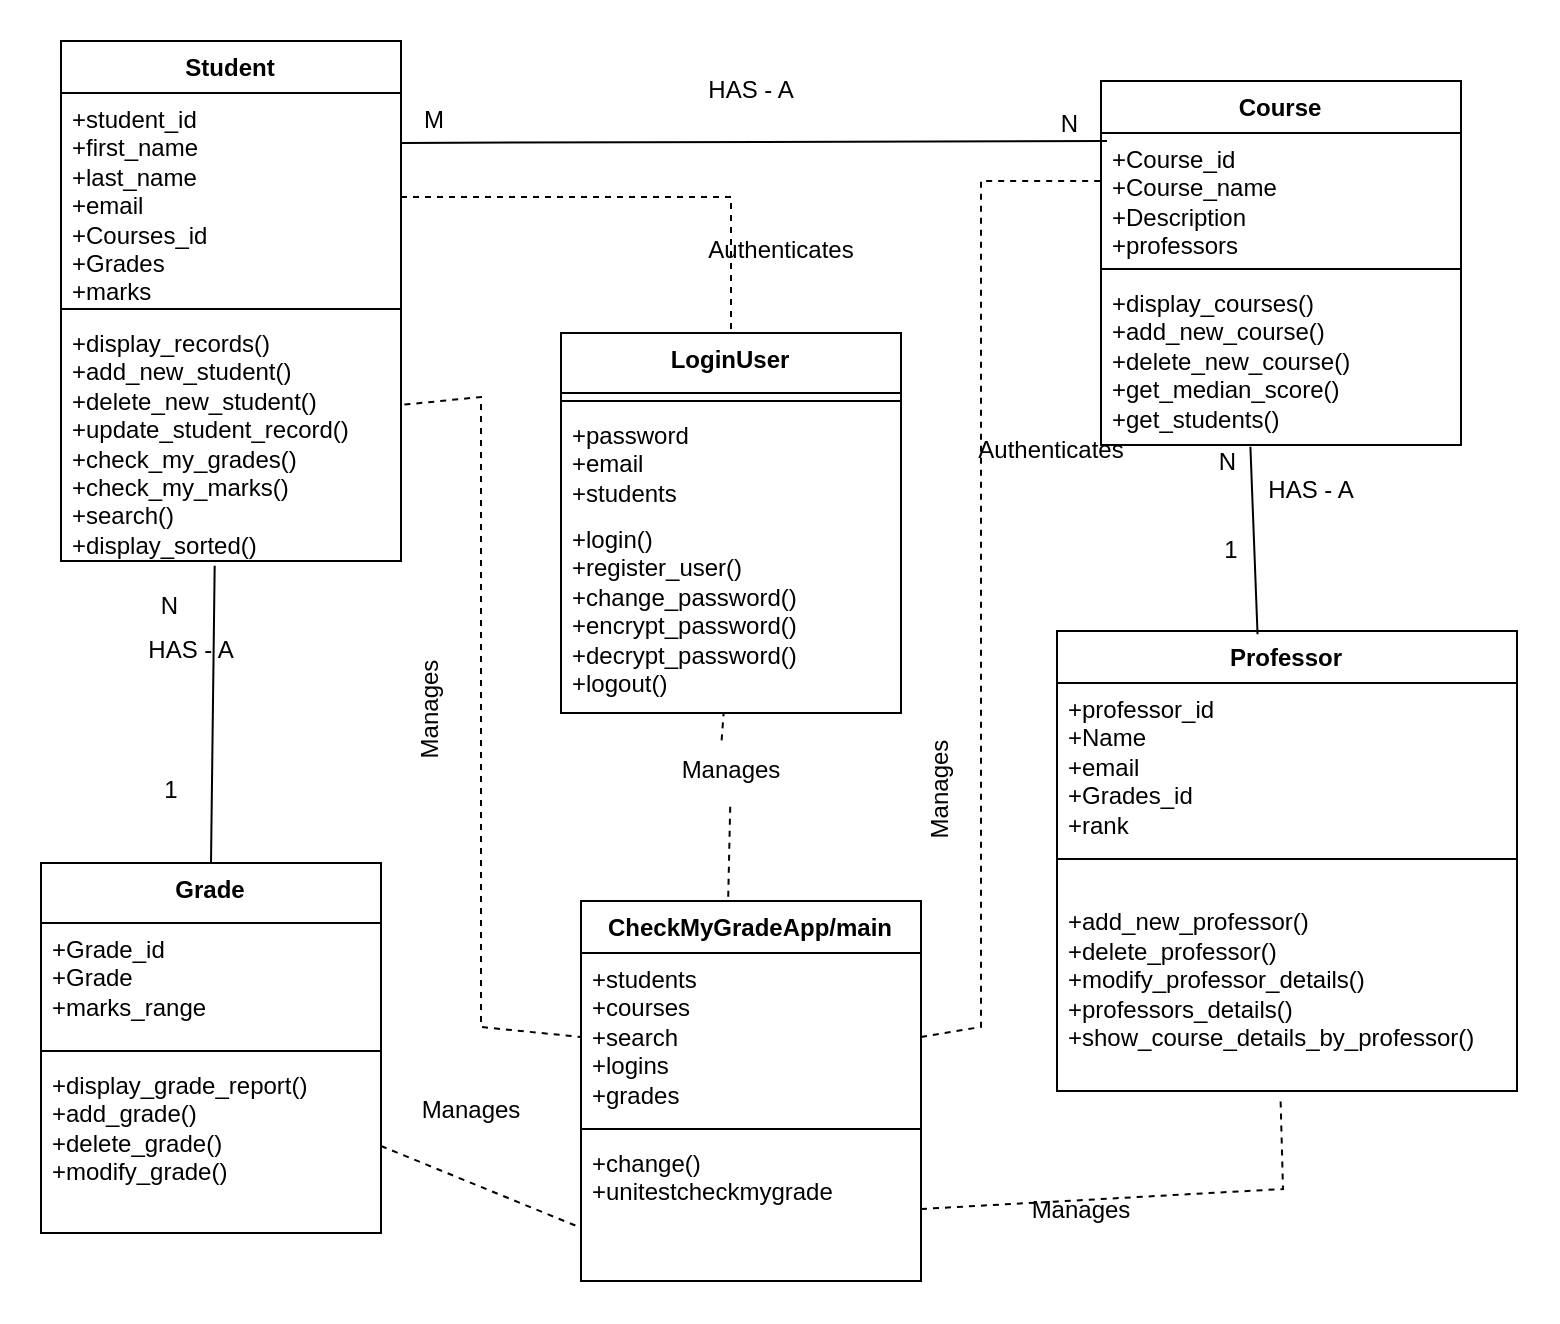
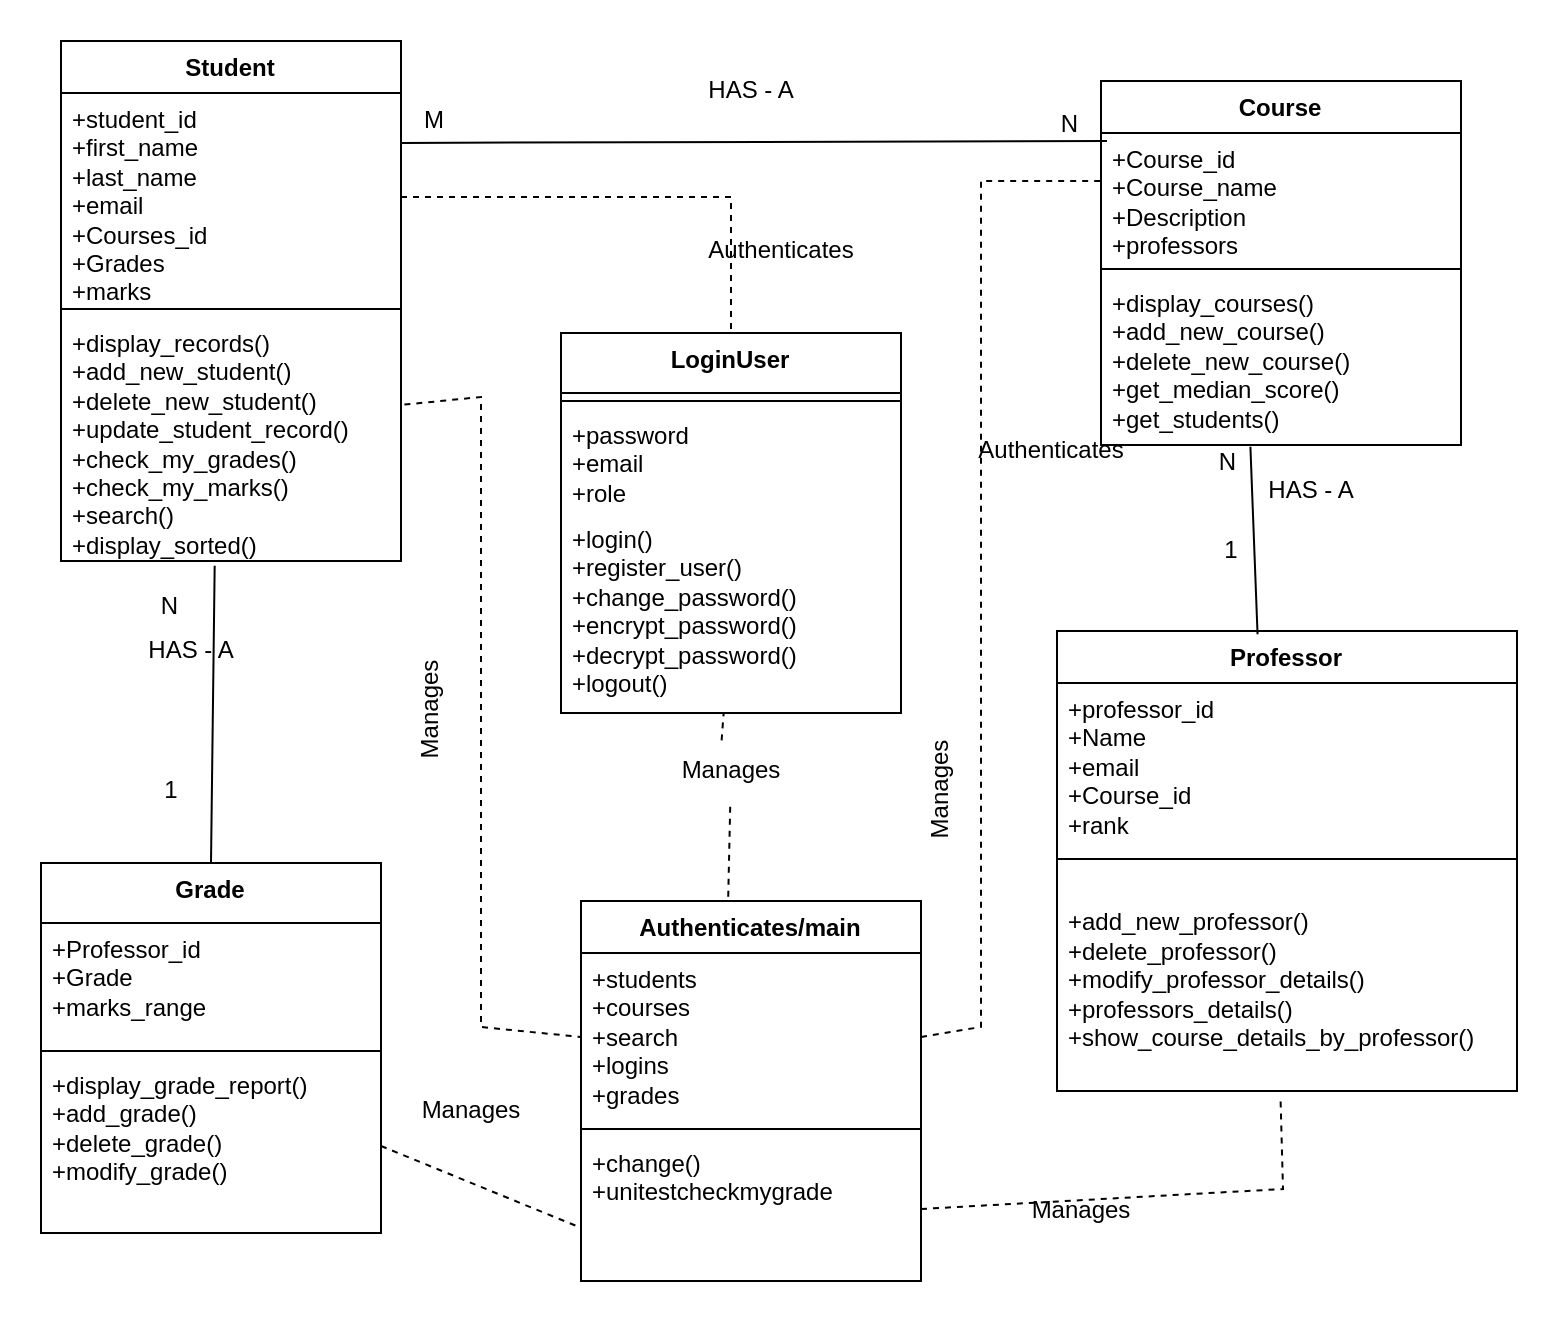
node "+password +email +students": label "+password +email +students" -> "+password +email +role"
node "+professor_id +Name +email +Grades_id +rank": label "+professor_id +Name +email +Grades_id +rank" -> "+professor_id +Name +email +Course_id +rank"
node "CheckMyGradeApp/main": label "CheckMyGradeApp/main" -> "Authenticates/main"
node "+Grade_id +Grade +marks_range": label "+Grade_id +Grade +marks_range" -> "+Professor_id +Grade +marks_range"
